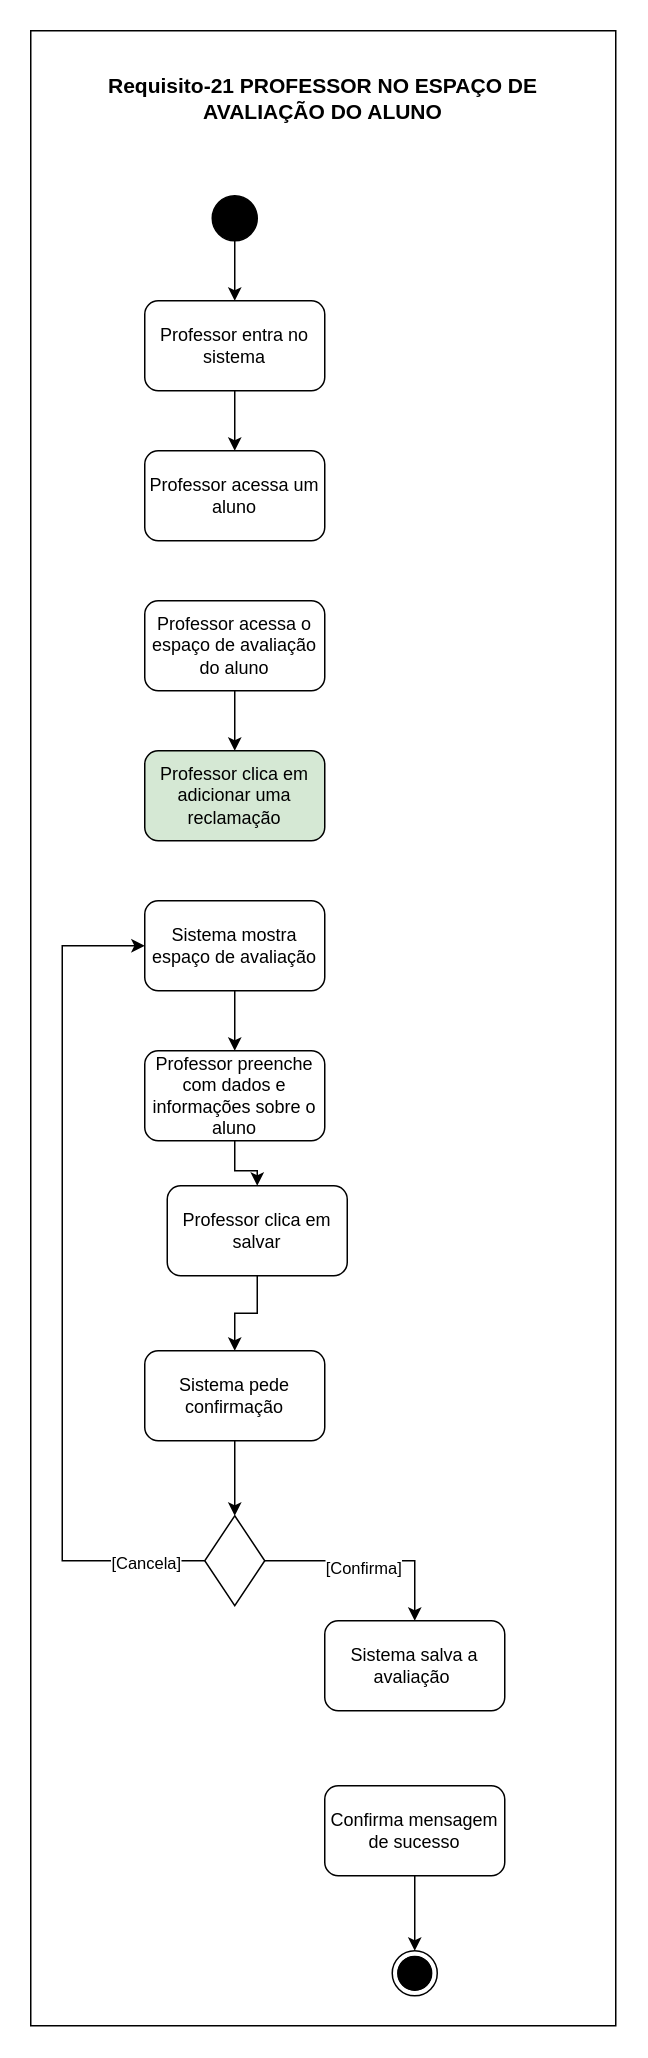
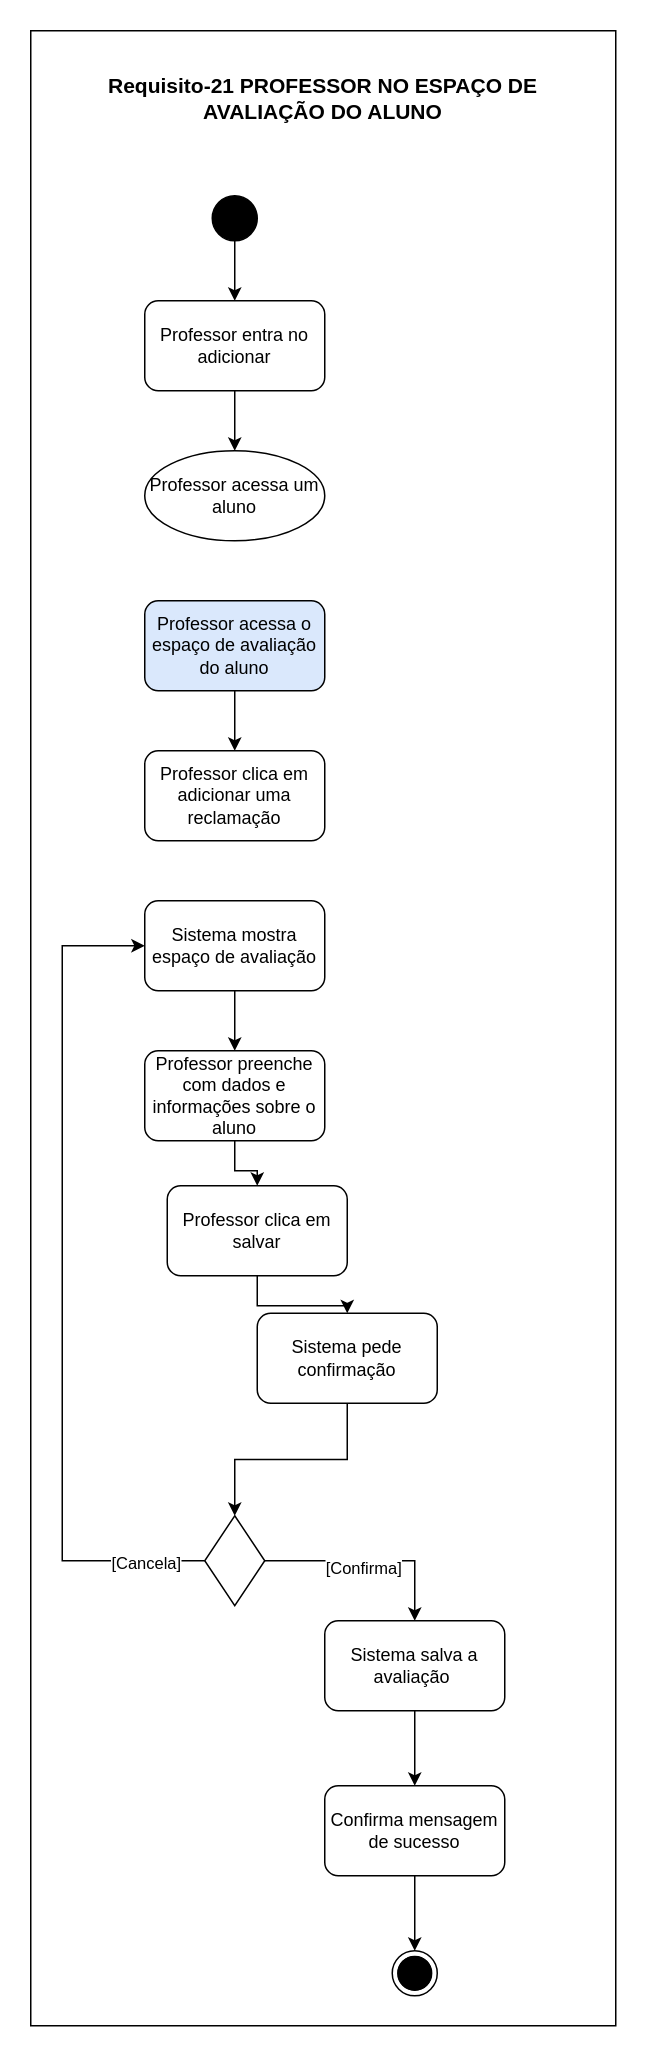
node "Professor entra no sistema": label "Professor entra no sistema" -> "Professor entra no adicionar"
node "Professor acessa um aluno": shape rounded rectangle -> ellipse
node "Professor acessa o espaço de avaliação do aluno": fillcolor #ffffff -> #dae8fc
node "Professor clica em adicionar uma reclamação": fillcolor #d5e8d4 -> #ffffff
node "Sistema pede confirmação": moved (235, 1396) -> (347, 1358)
edge "Sistema salva a avaliação" -> "Confirma mensagem de sucesso": added
